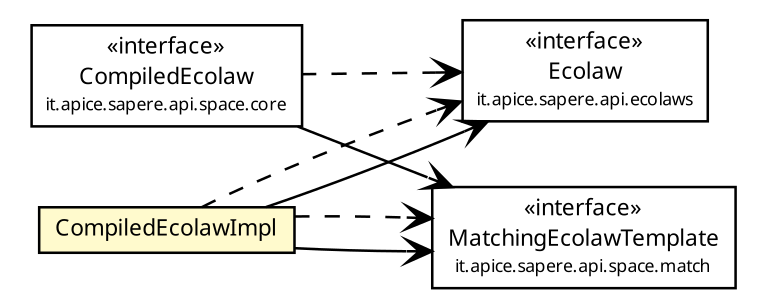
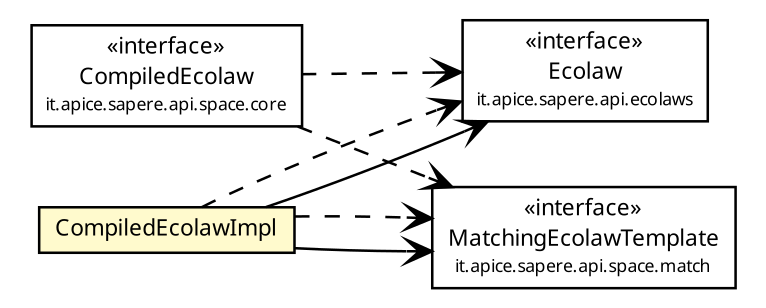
edge "CompiledEcolaw" -> "MatchingEcolawTemplate": style solid -> dashed
